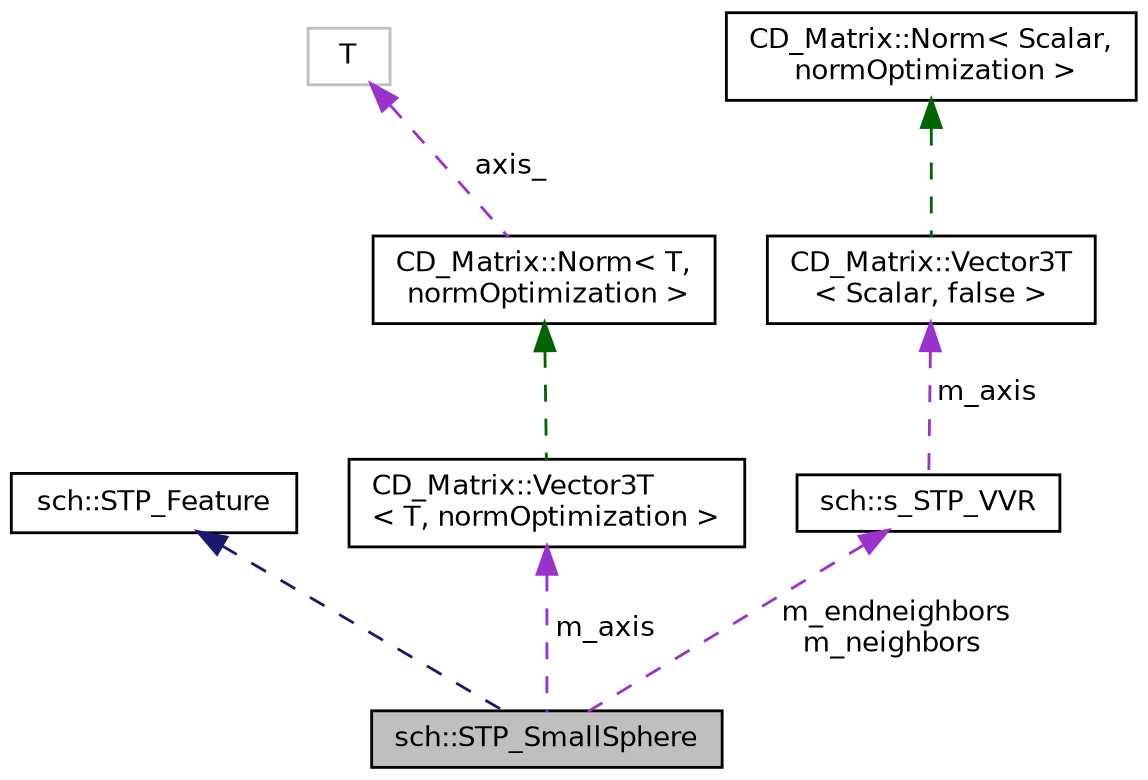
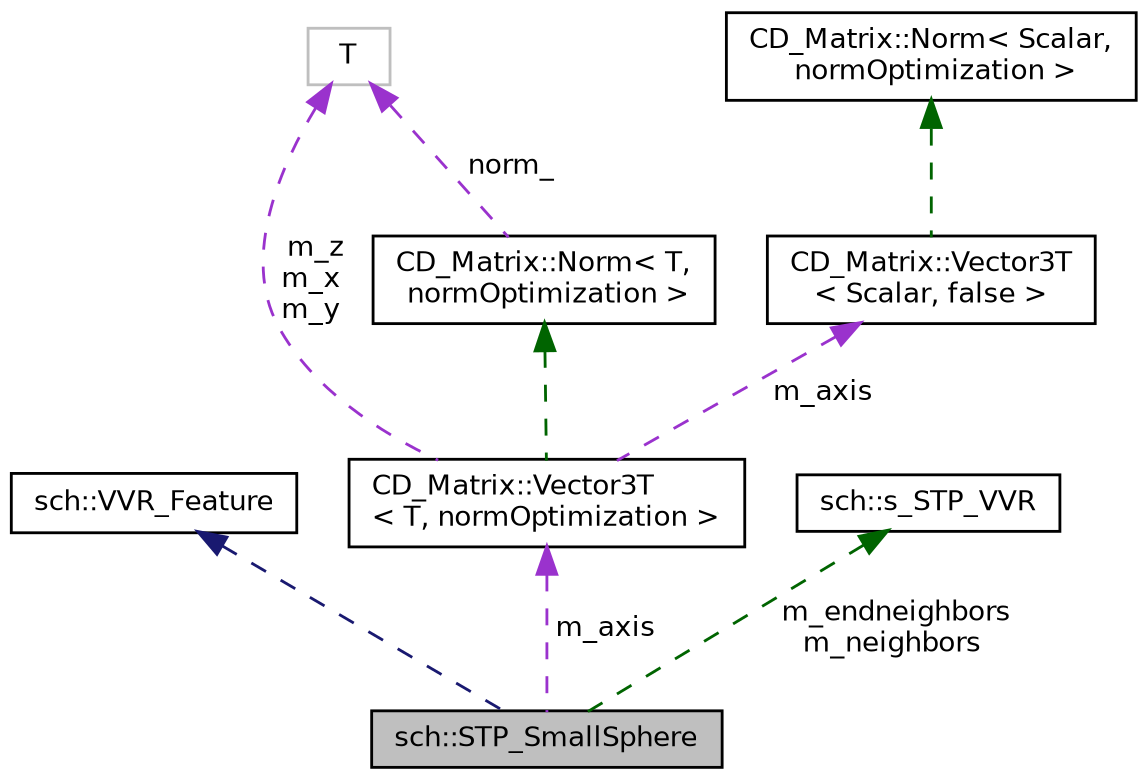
edge "CD_Matrix::Norm< T, normOptimization >" -> "T": label " axis_" -> " norm_"
edge "CD_Matrix::Vector3T < T, normOptimization >" -> "T": added, label "m_z m_x m_y"
edge "sch::s_STP_VVR" -> "CD_Matrix::Vector3T < Scalar, false >": now "CD_Matrix::Vector3T < T, normOptimization >" -> "CD_Matrix::Vector3T < Scalar, false >"
node "sch::STP_Feature": label "sch::STP_Feature" -> "sch::VVR_Feature"
edge "sch::STP_SmallSphere" -> "sch::s_STP_VVR": color darkorchid3 -> darkgreen
